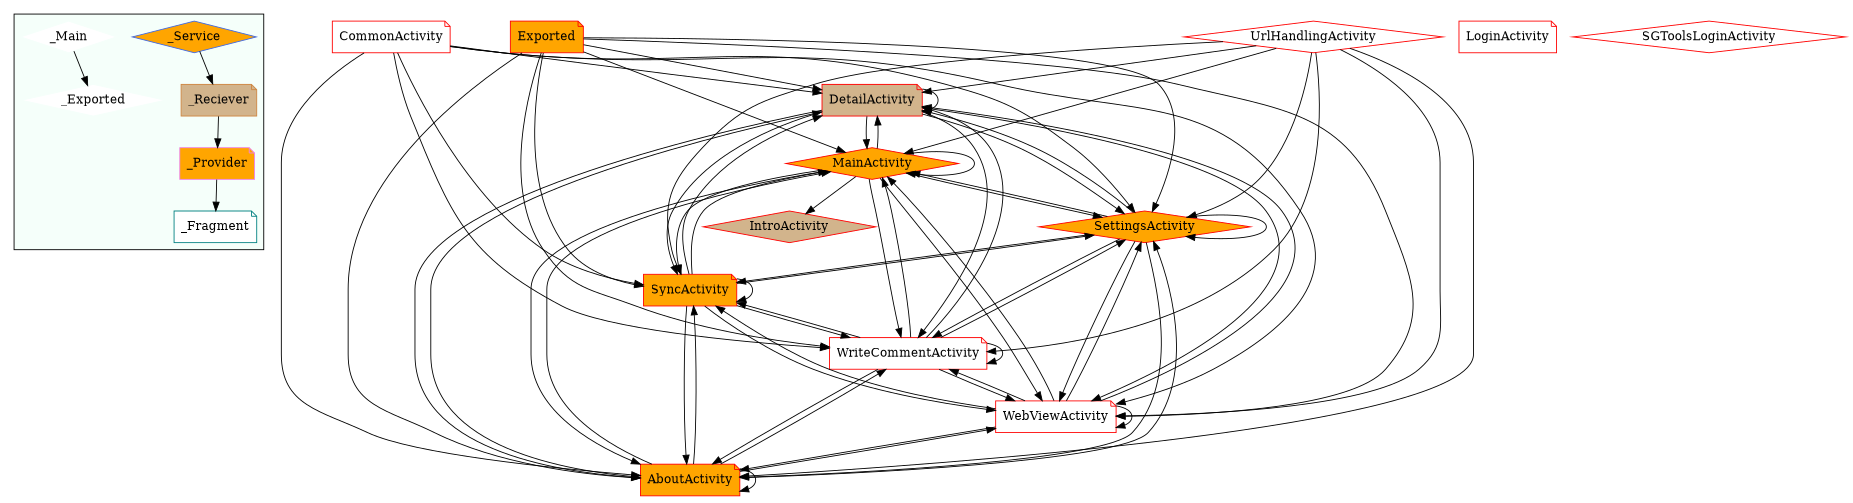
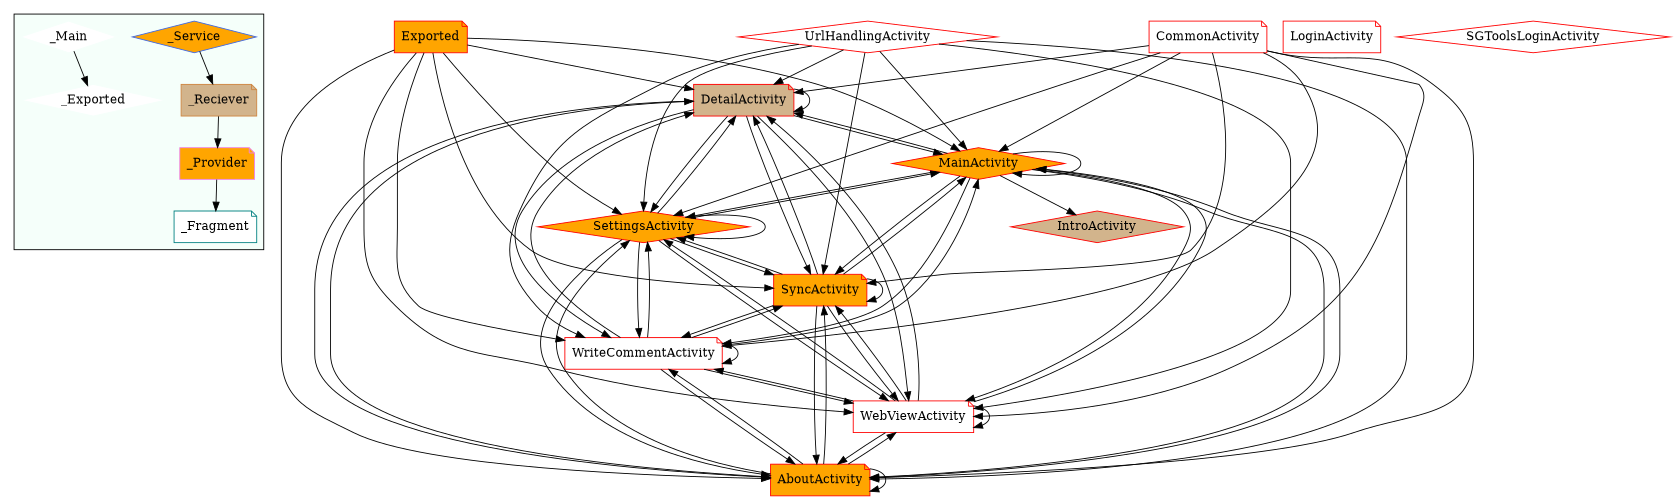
edge "CommonActivity" -> "MainActivity": added
